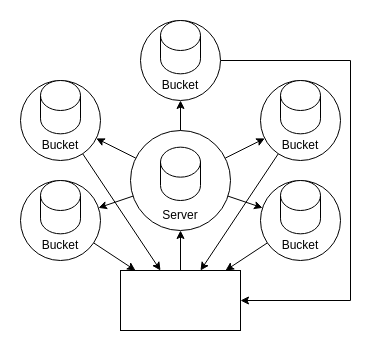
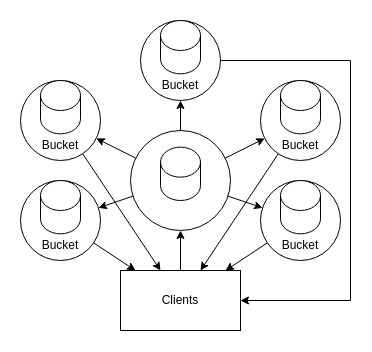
node "Server": removed
node "Clients": added
